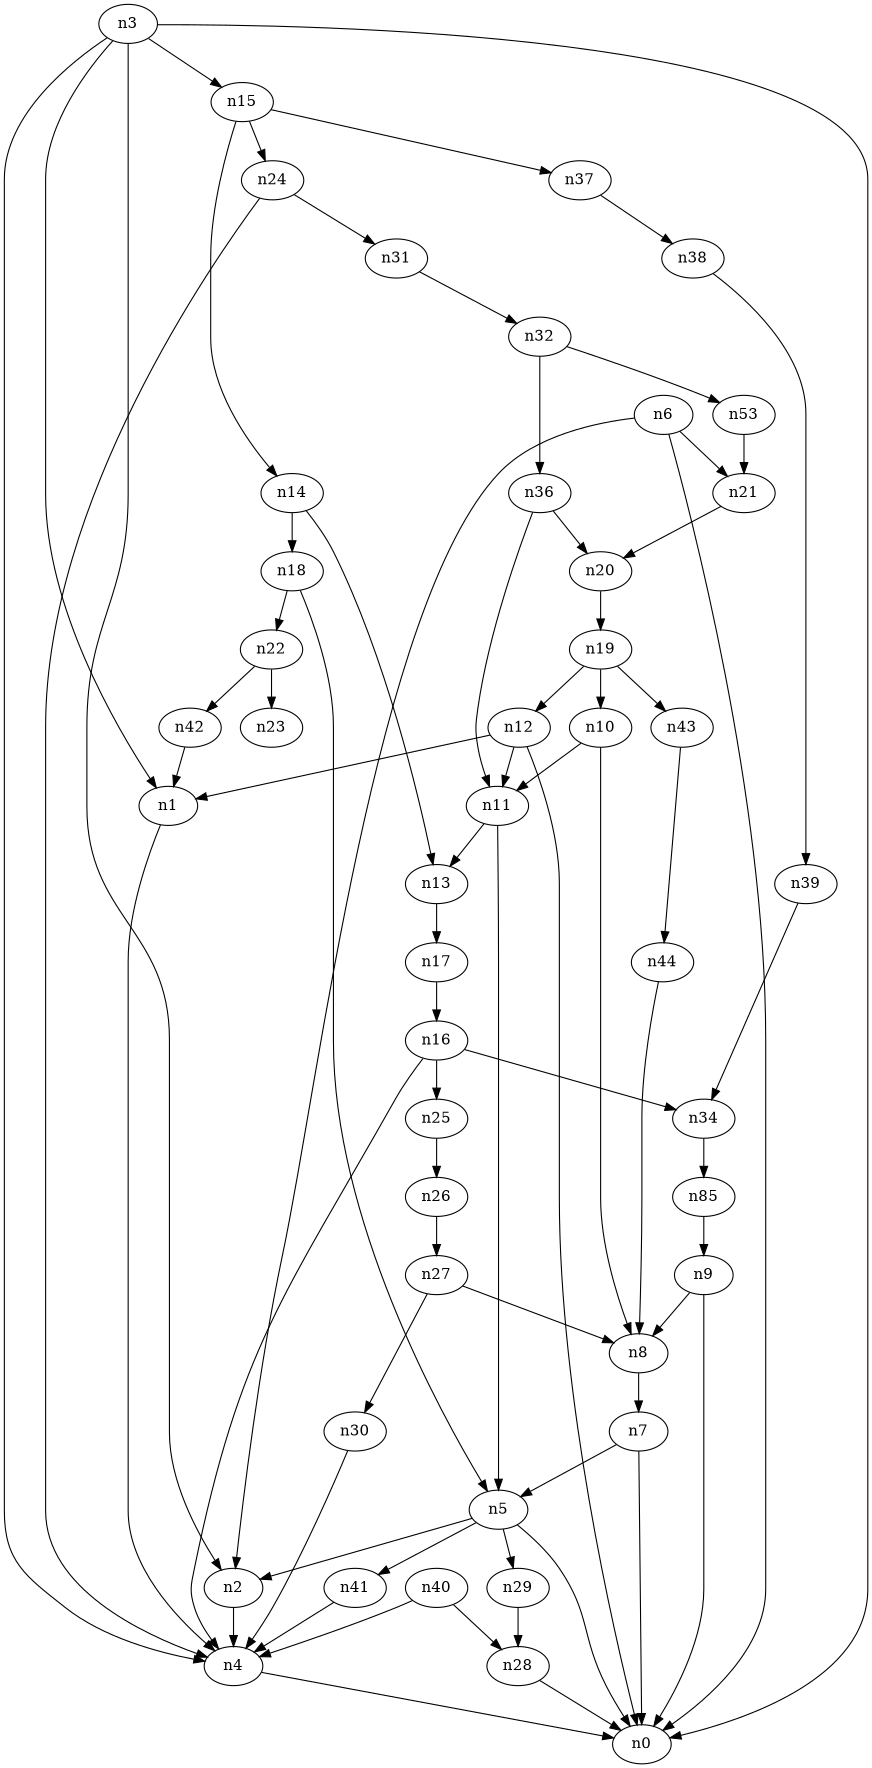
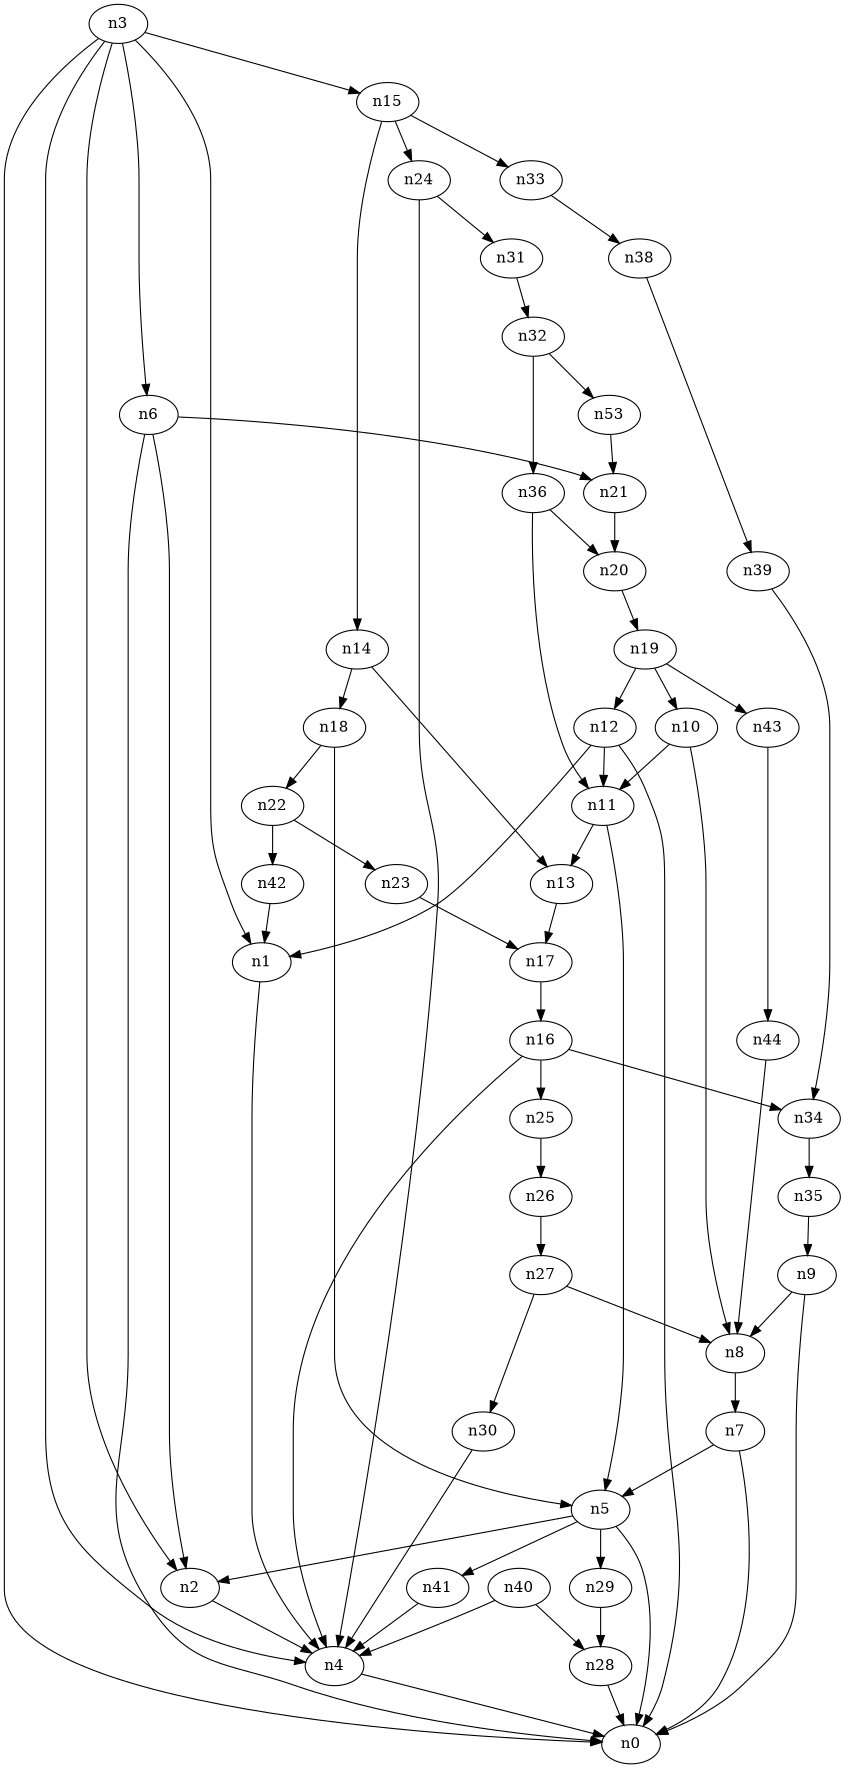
node "n37": label "n37" -> "n33"
edge "n3" -> "n6": added
edge "n23" -> "n17": added
node "n85": label "n85" -> "n35"
